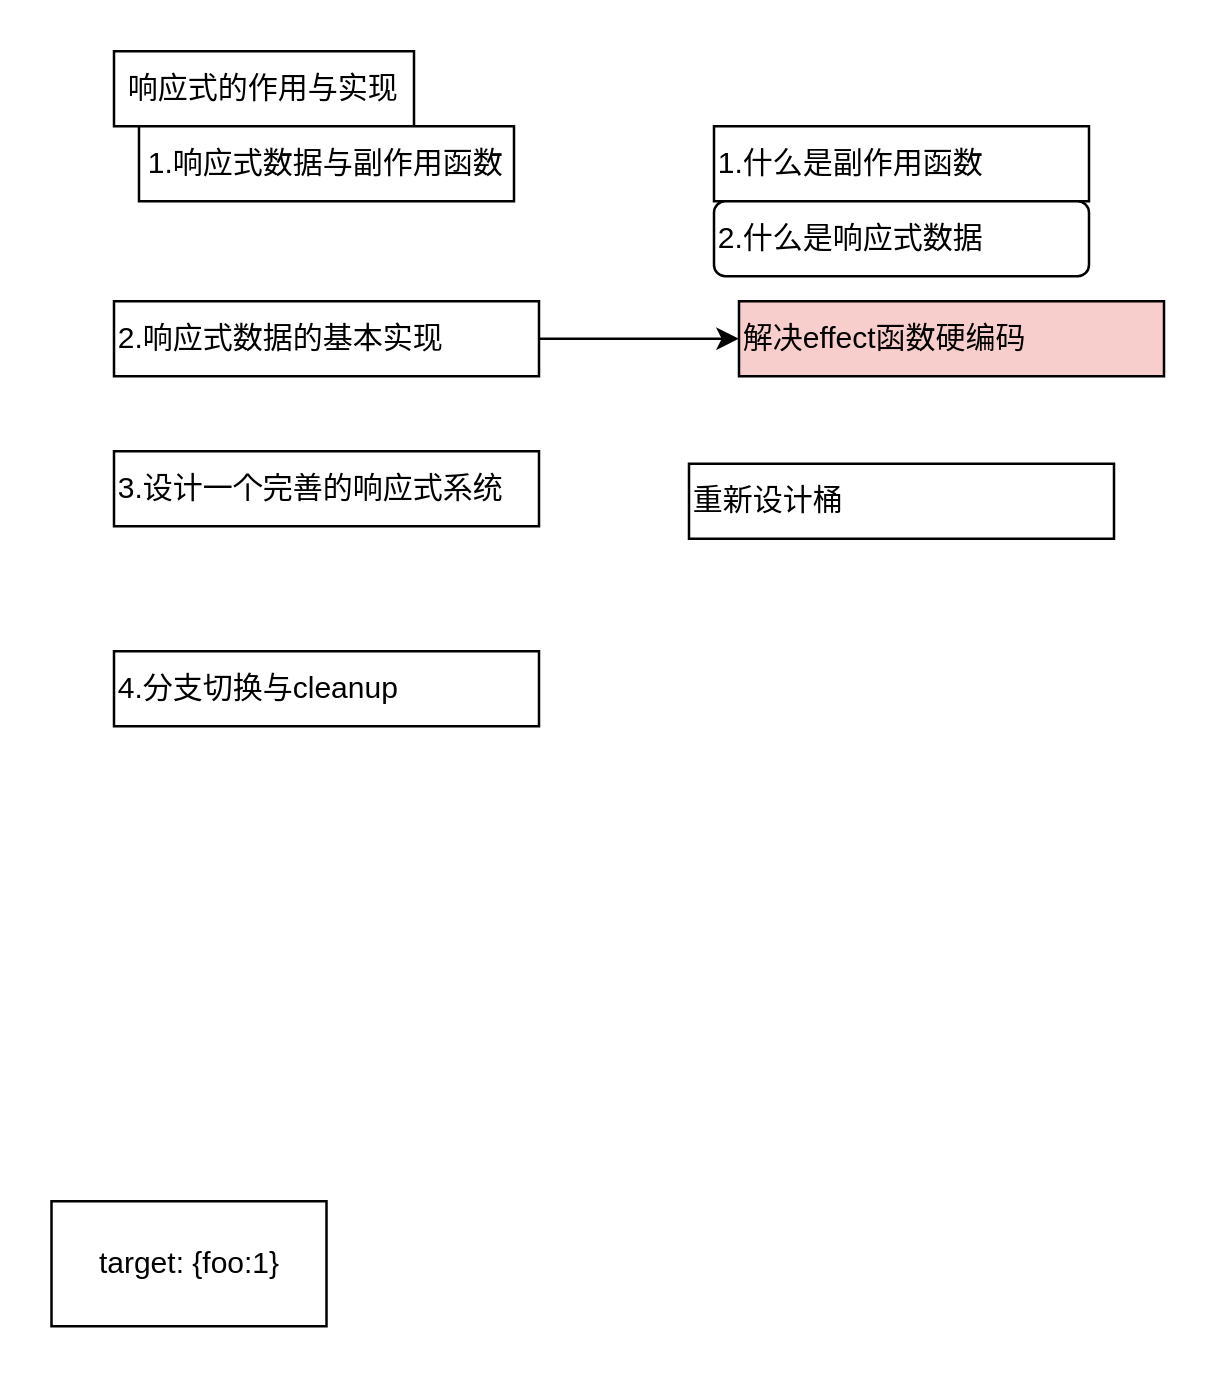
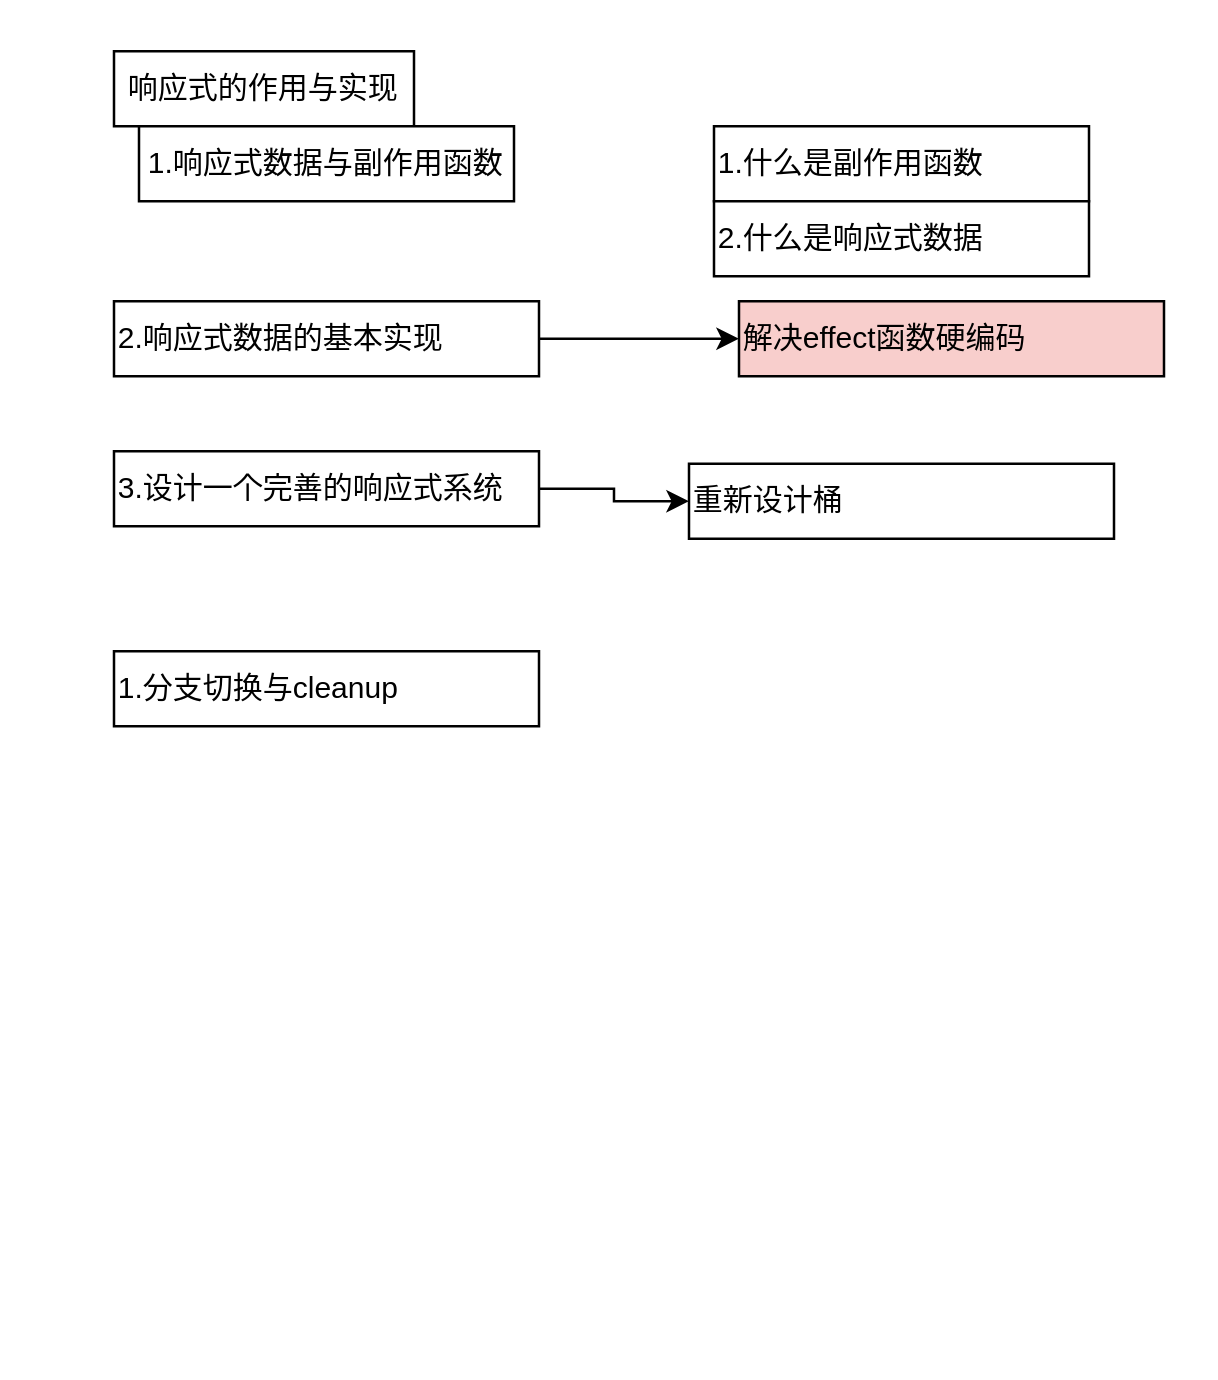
node "2.什么是响应式数据": shape rounded rectangle -> rectangle
edge "3.设计一个完善的响应式系统" -> "重新设计桶": added
node "4.分支切换与cleanup": label "4.分支切换与cleanup" -> "1.分支切换与cleanup"
node "target: {foo:1}": removed
